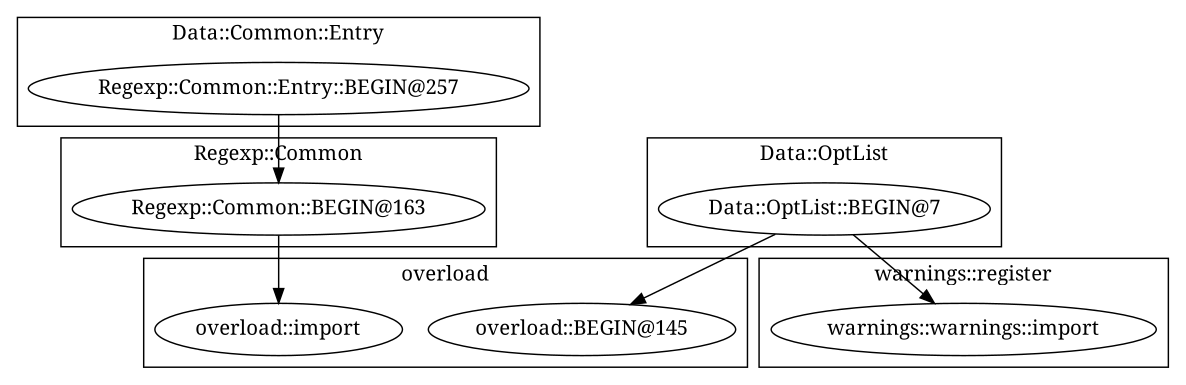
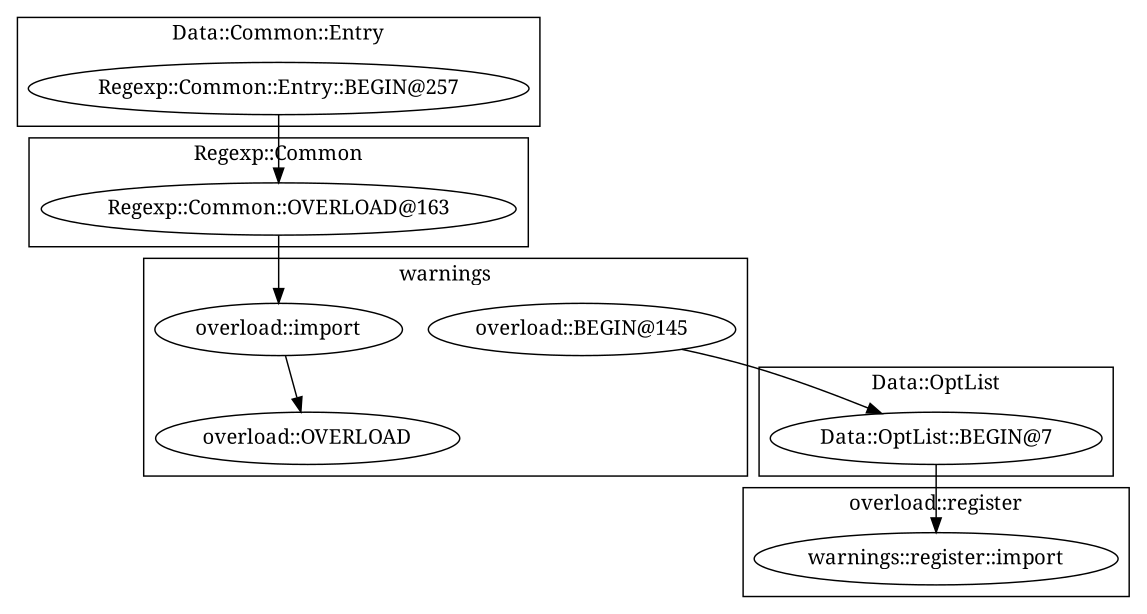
node "Regexp::Common::BEGIN@163": label "Regexp::Common::BEGIN@163" -> "Regexp::Common::OVERLOAD@163"
edge "Data::OptList::BEGIN@7" -> "overload::BEGIN@145": reversed
cluster "overload": label "overload" -> "warnings"
cluster "warnings::register": label "warnings::register" -> "overload::register"
node "warnings::warnings::import": label "warnings::warnings::import" -> "warnings::register::import"
node "overload::OVERLOAD": added
